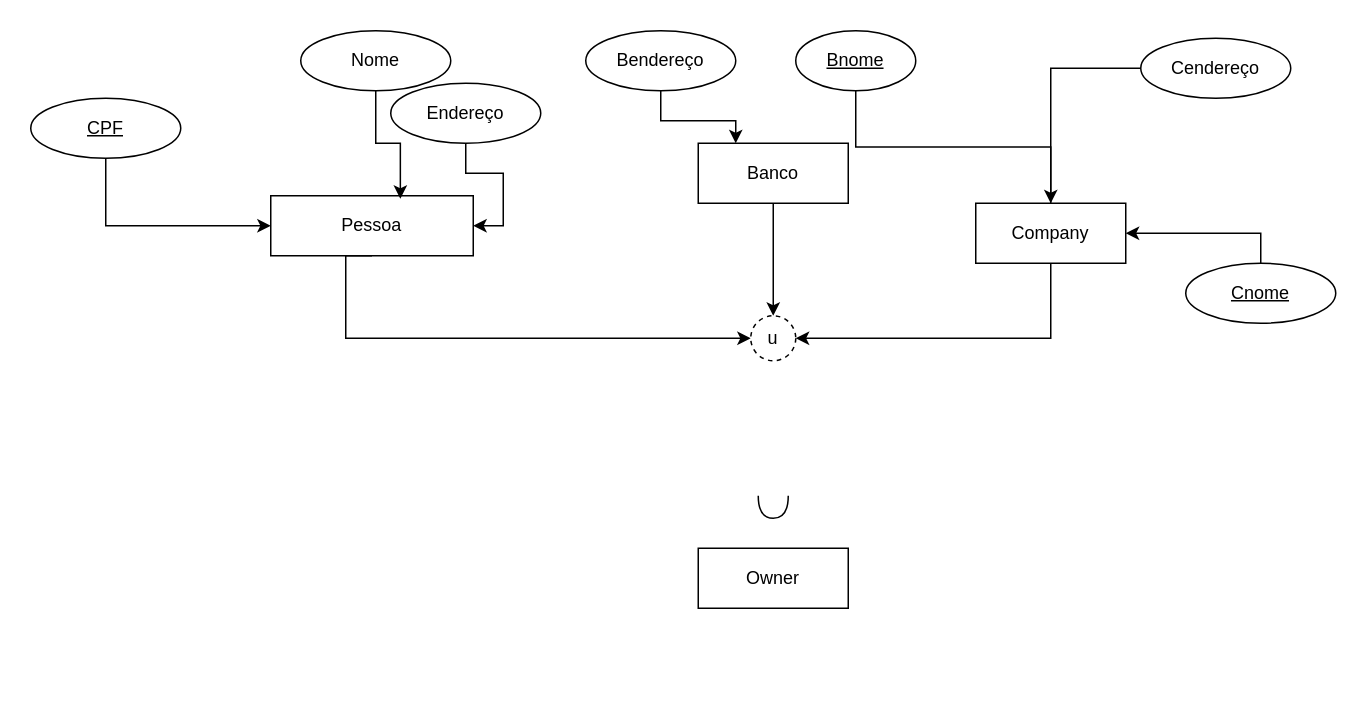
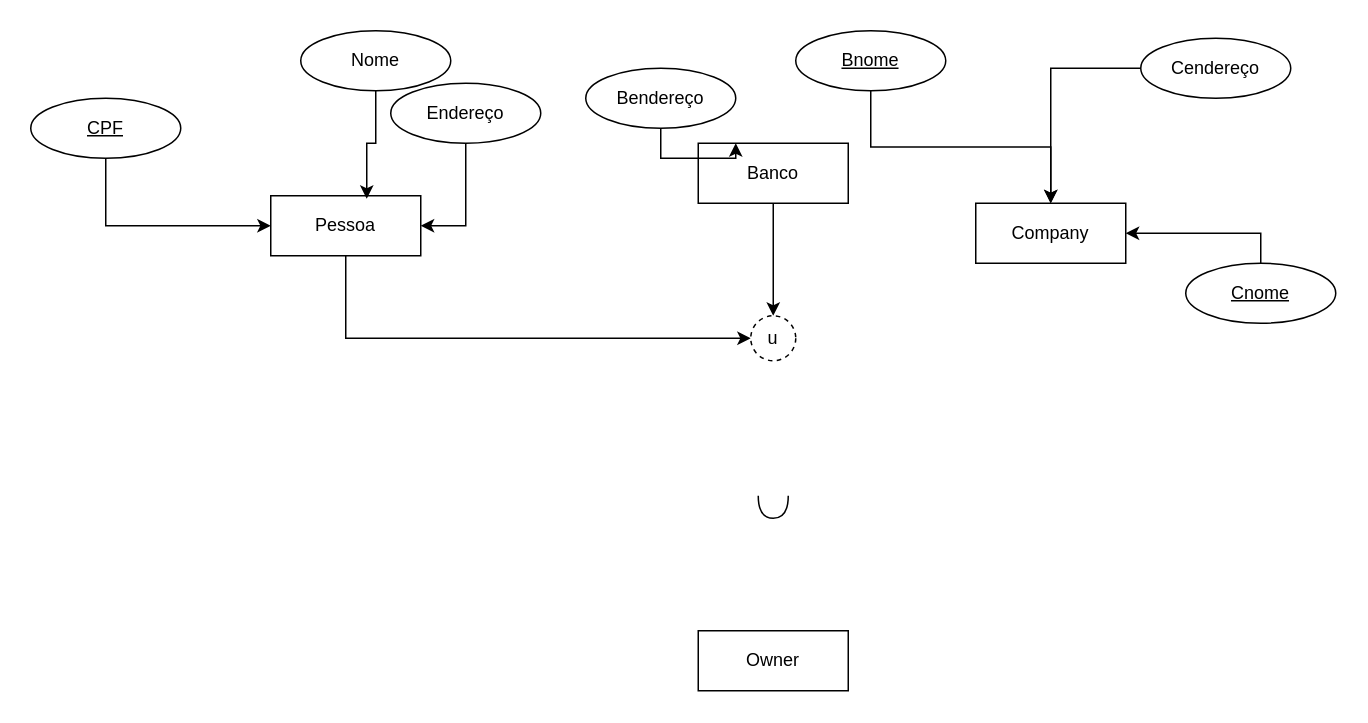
node "Bendereço": moved (661, 61) -> (661, 98)
node "Bnome": size 120x60 -> 150x60
edge "Cendereço" -- "Company": arrowhead none -> classic
node "Pessoa": size 203x60 -> 150x60
edge "Company" -> "u": removed
node "Owner": moved (773, 578) -> (773, 661)
